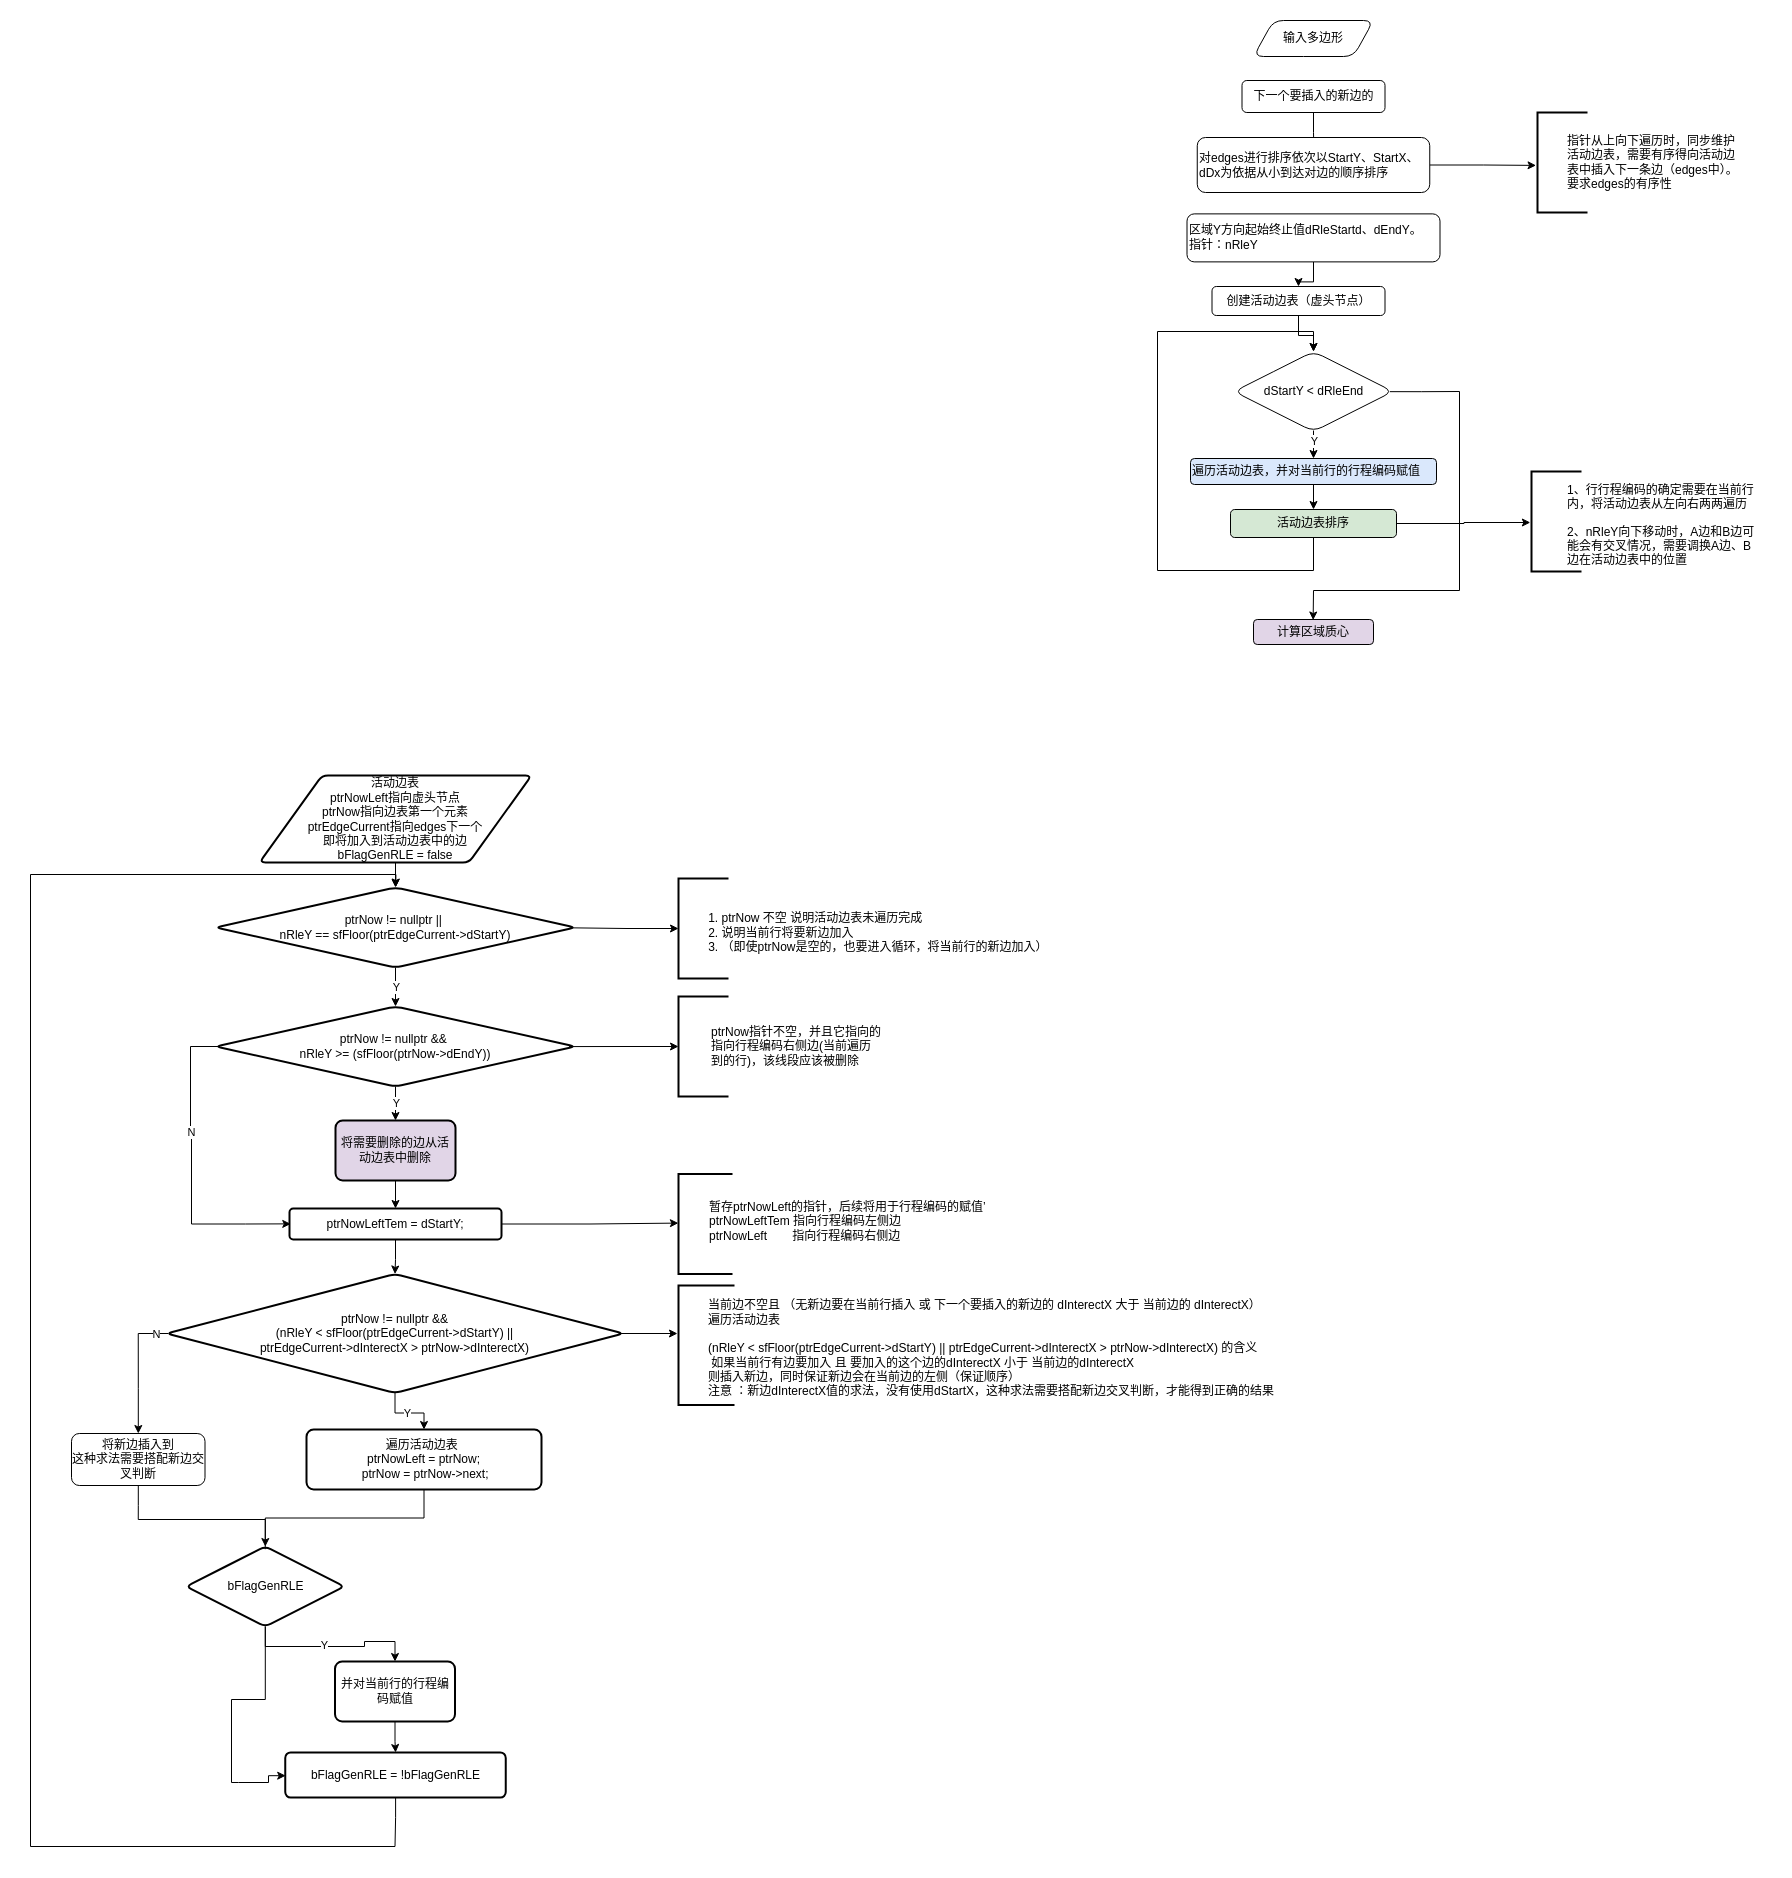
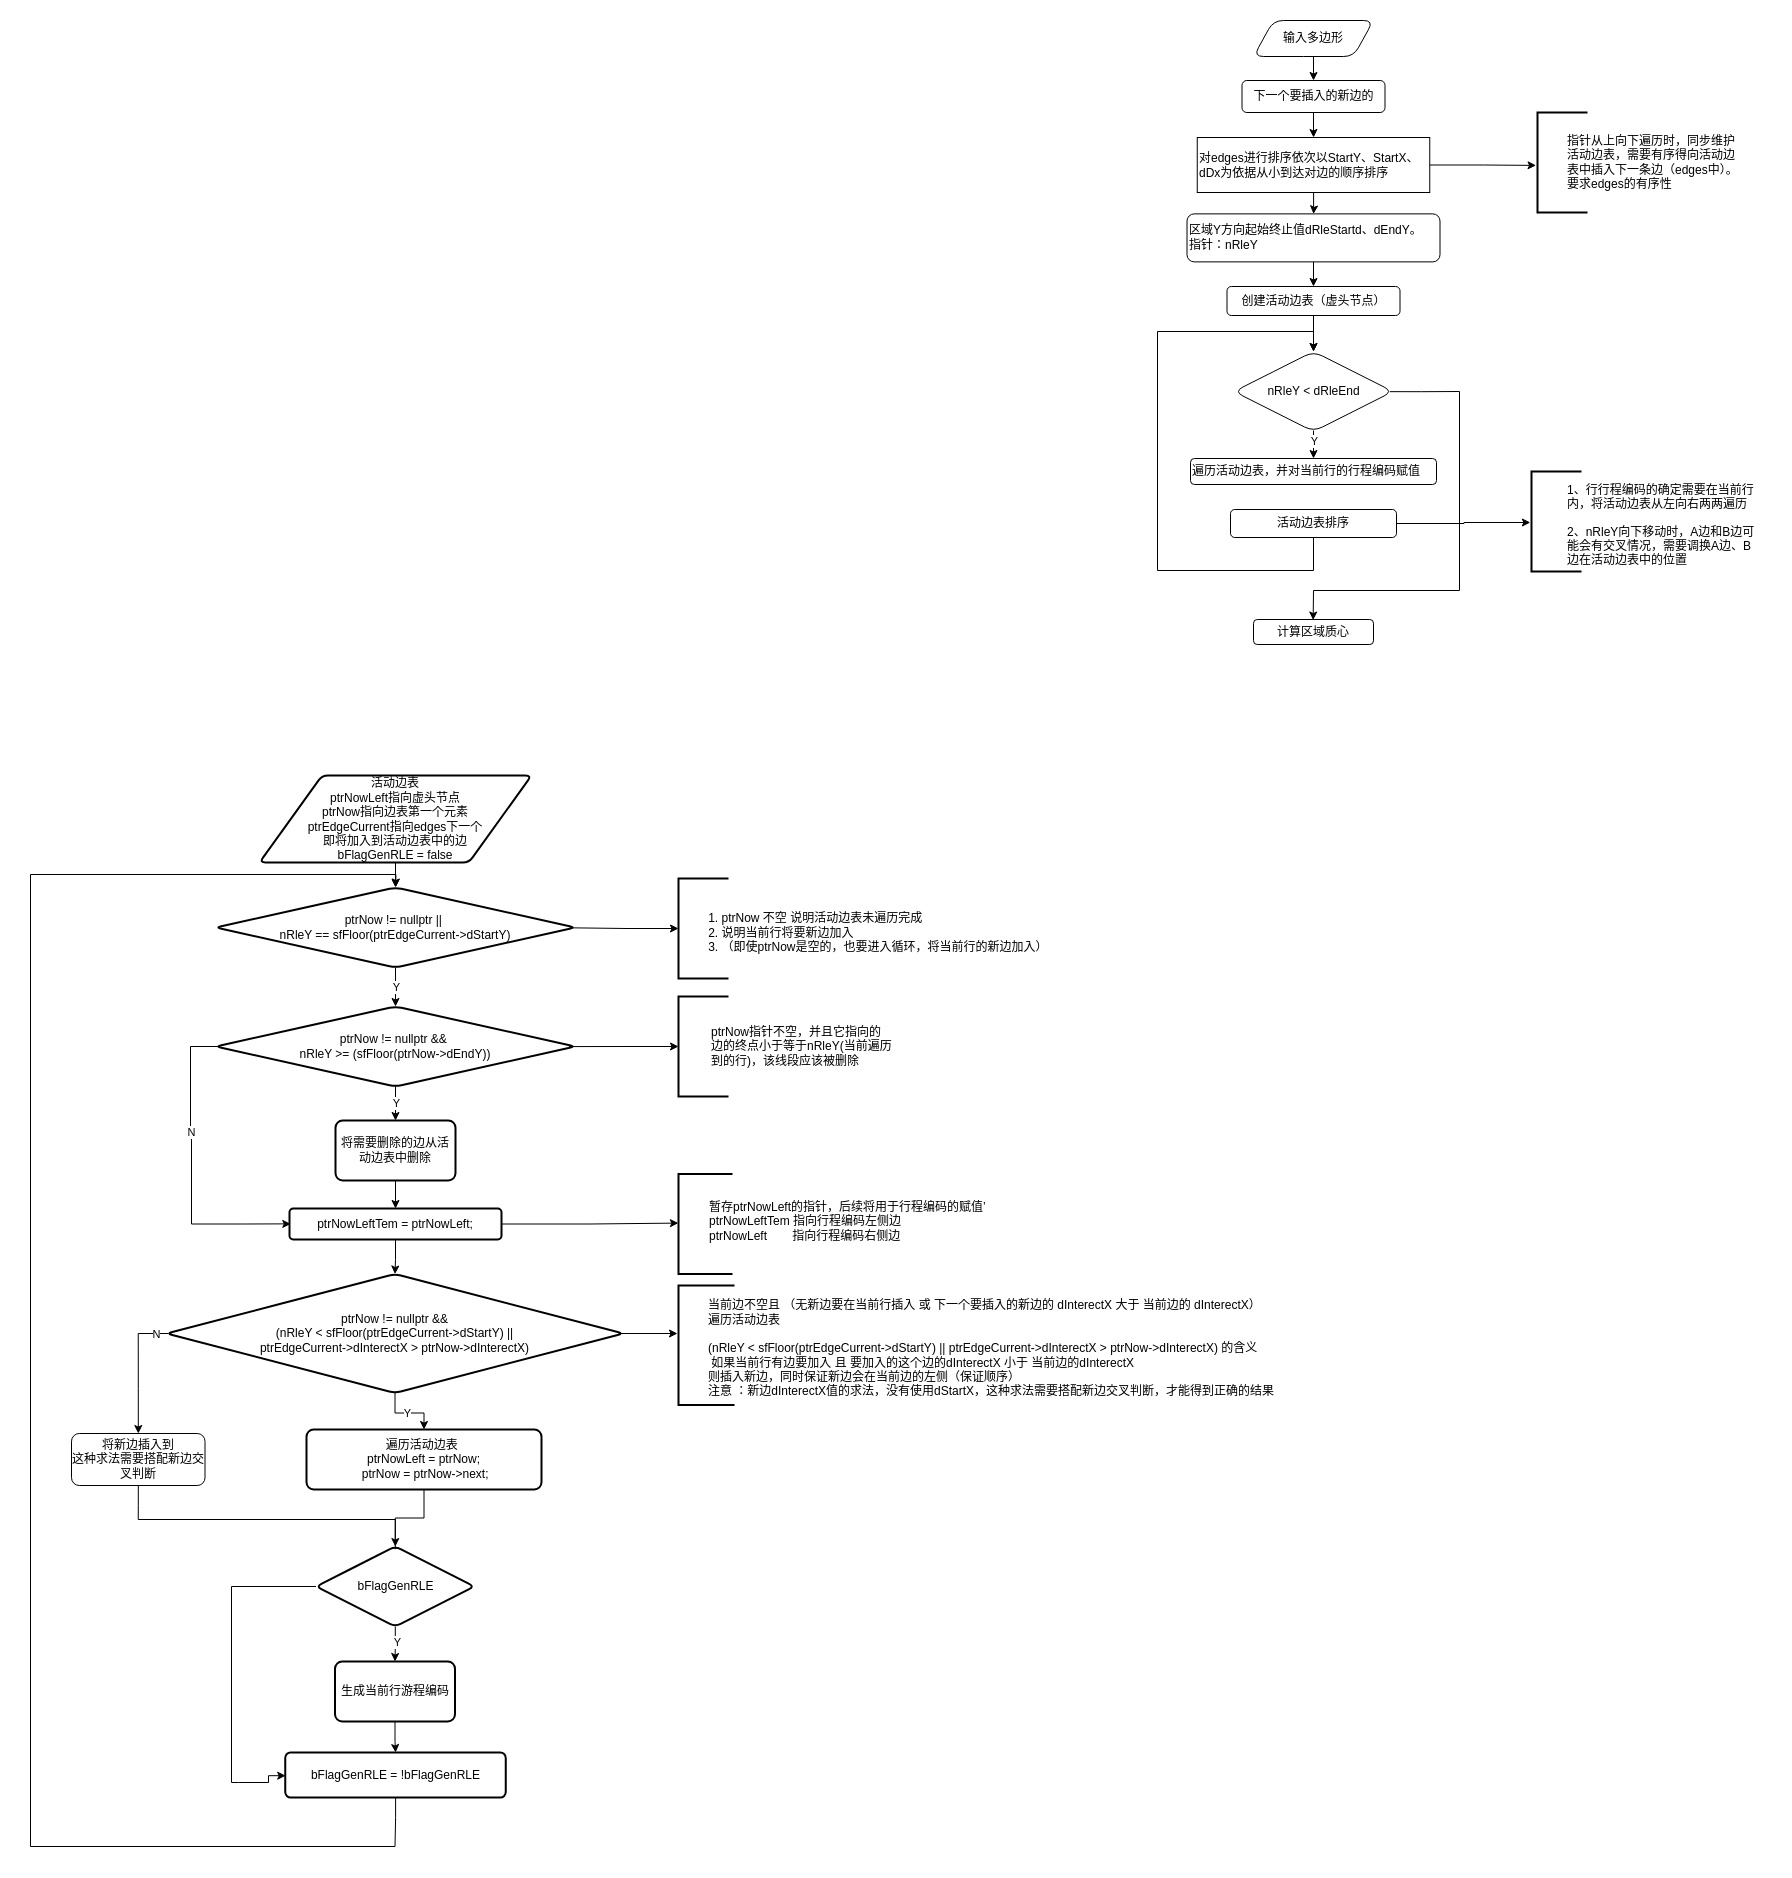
edge "输入多边形" -> "下一个要插入的新边的": added
edge "下一个要插入的新边的" -- "对edges进行排序依次以StartY、StartX、dDx为依据从小到达对边的顺序排序": arrowhead none -> classic
node "对edges进行排序依次以StartY、StartX、dDx为依据从小到达对边的顺序排序": shape rounded rectangle -> rectangle
edge "对edges进行排序依次以StartY、StartX、dDx为依据从小到达对边的顺序排序" -> "区域Y方向起始终止值dRleStartd、dEndY。 指针：nRleY": added
node "创建活动边表（虚头节点）": moved (1299, 301) -> (1314, 301)
node "dStartY < dRleEnd": label "dStartY < dRleEnd" -> "nRleY < dRleEnd"
node "遍历活动边表，并对当前行的行程编码赋值": fillcolor #dae8fc -> #ffffff
edge "遍历活动边表，并对当前行的行程编码赋值" -> "活动边表排序": removed
node "活动边表排序": fillcolor #d5e8d4 -> #ffffff
node "计算区域质心": fillcolor #e1d5e7 -> #ffffff
node "ptrNow指针不空，并且它指向的 指向行程编码右侧边(当前遍历 到的行)，该线段应该被删除": label "ptrNow指针不空，并且它指向的 指向行程编码右侧边(当前遍历 到的行)，该线段应该被删除" -> "ptrNow指针不空，并且它指向的 边的终点小于等于nRleY(当前遍历 到的行)，该线段应该被删除"
node "将需要删除的边从活动边表中删除": fillcolor #e1d5e7 -> #ffffff
node "ptrNowLeftTem = dStartY;": label "ptrNowLeftTem = dStartY;" -> "ptrNowLeftTem = ptrNowLeft;"
node "bFlagGenRLE": moved (265, 1587) -> (395, 1587)
node "并对当前行的行程编码赋值": label "并对当前行的行程编码赋值" -> "生成当前行游程编码"
